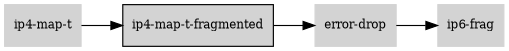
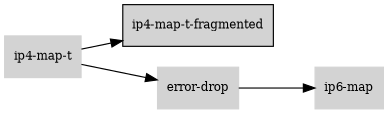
edge "ip4-map-t-fragmented" -> "error-drop": now "ip4-map-t" -> "error-drop"
node "ip6-frag": label "ip6-frag" -> "ip6-map"
